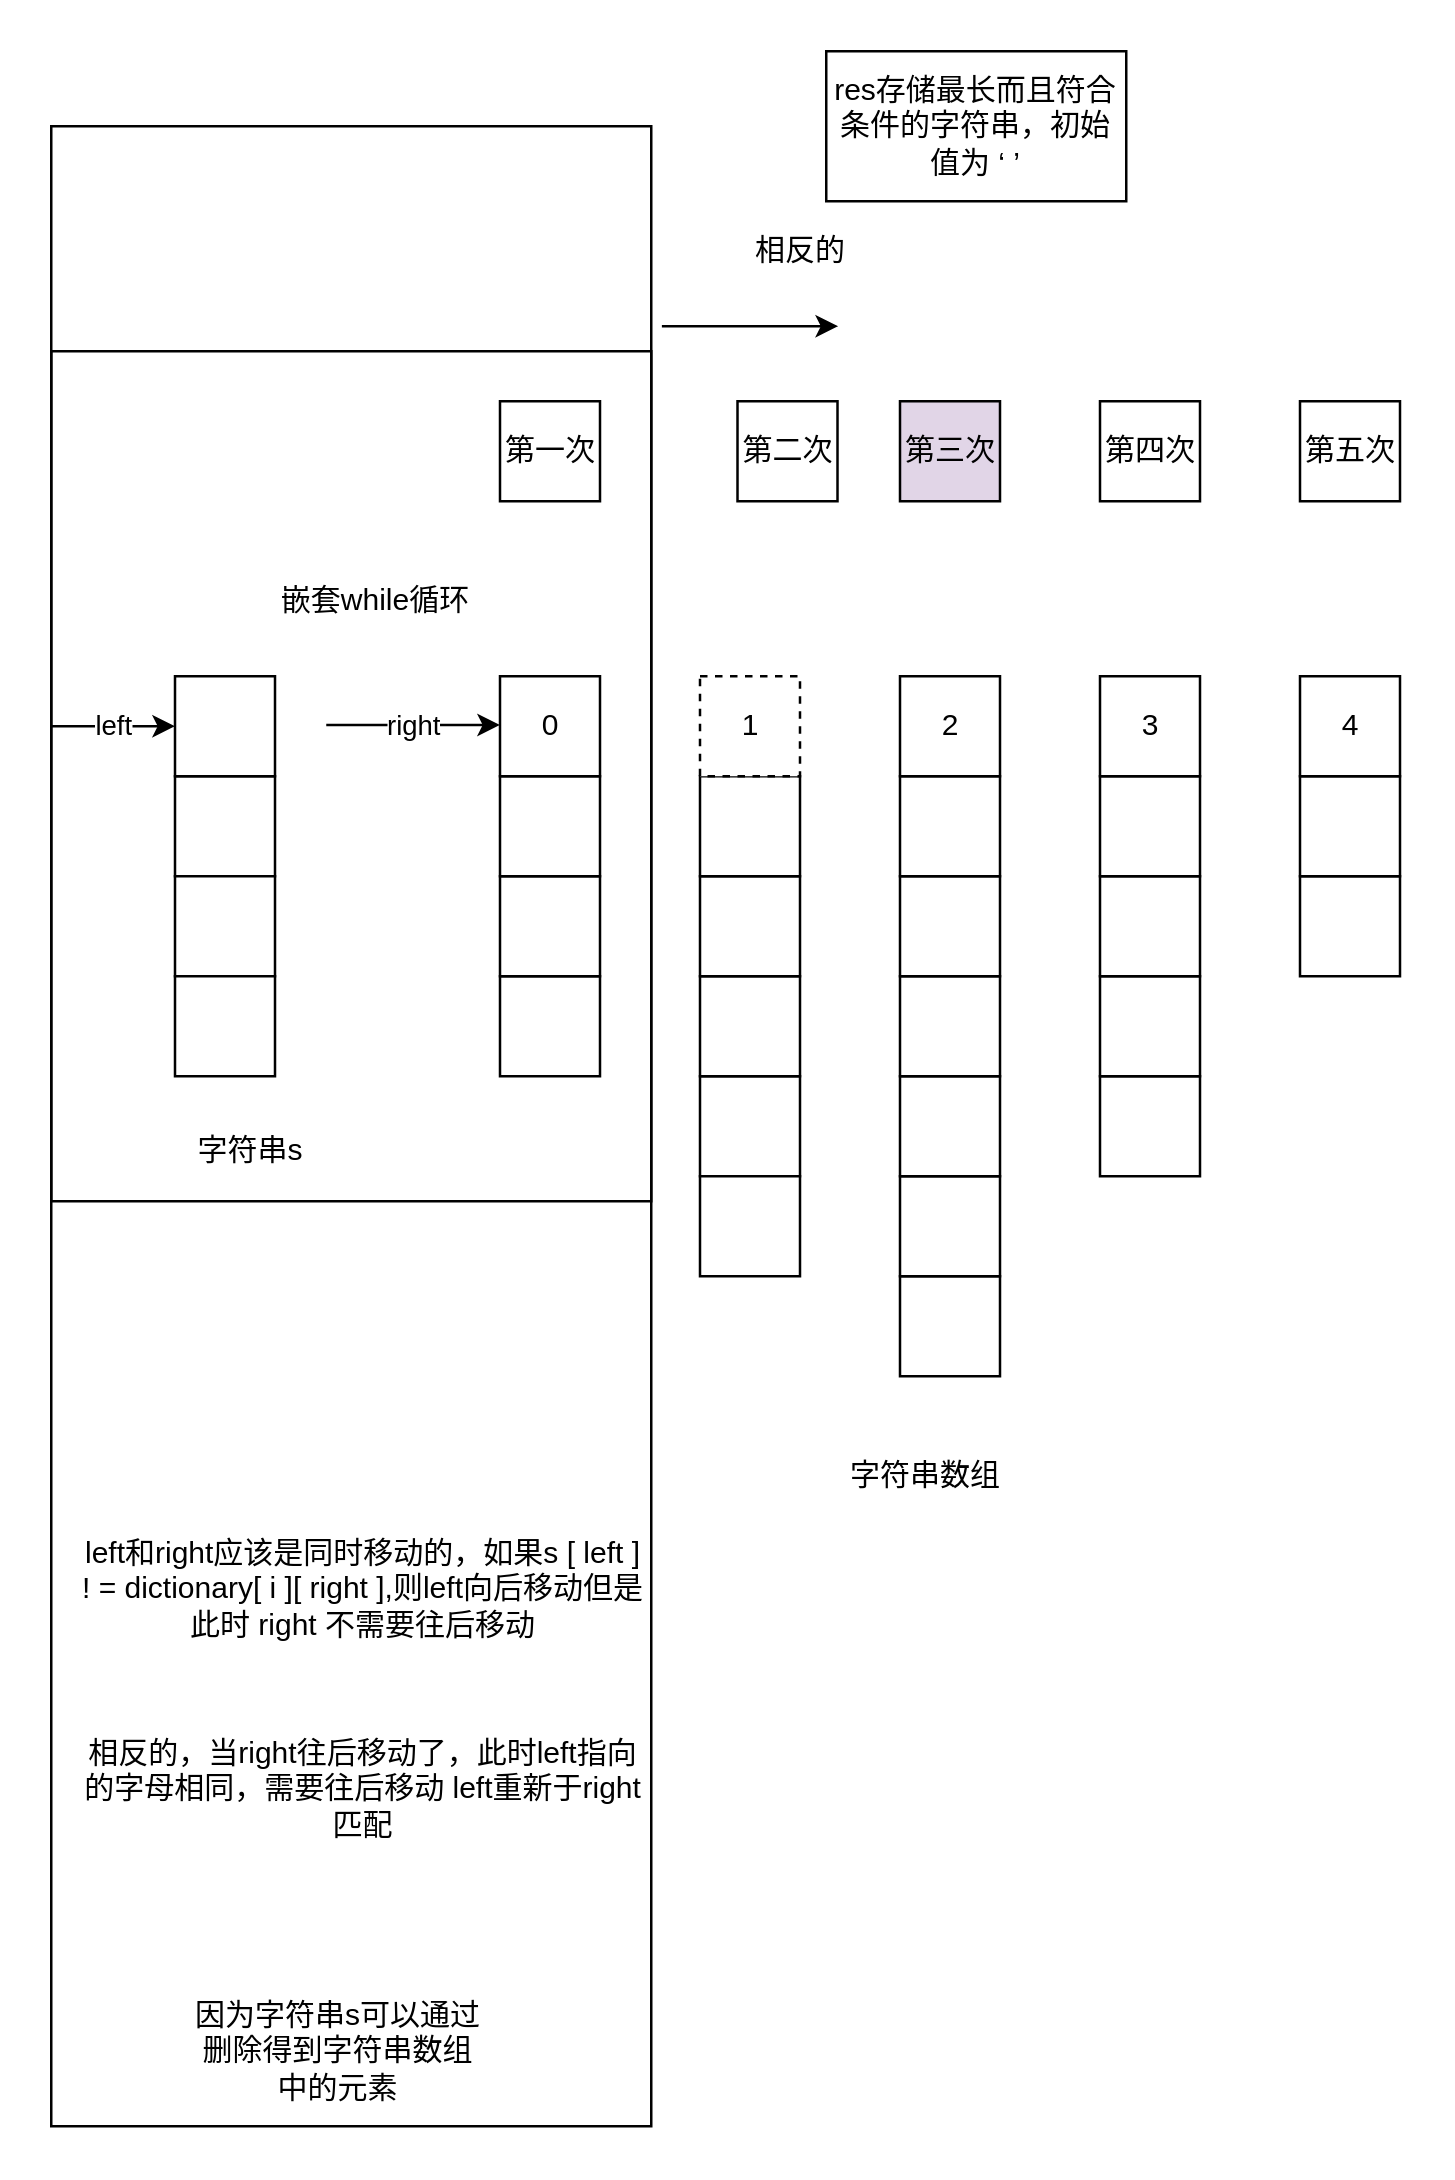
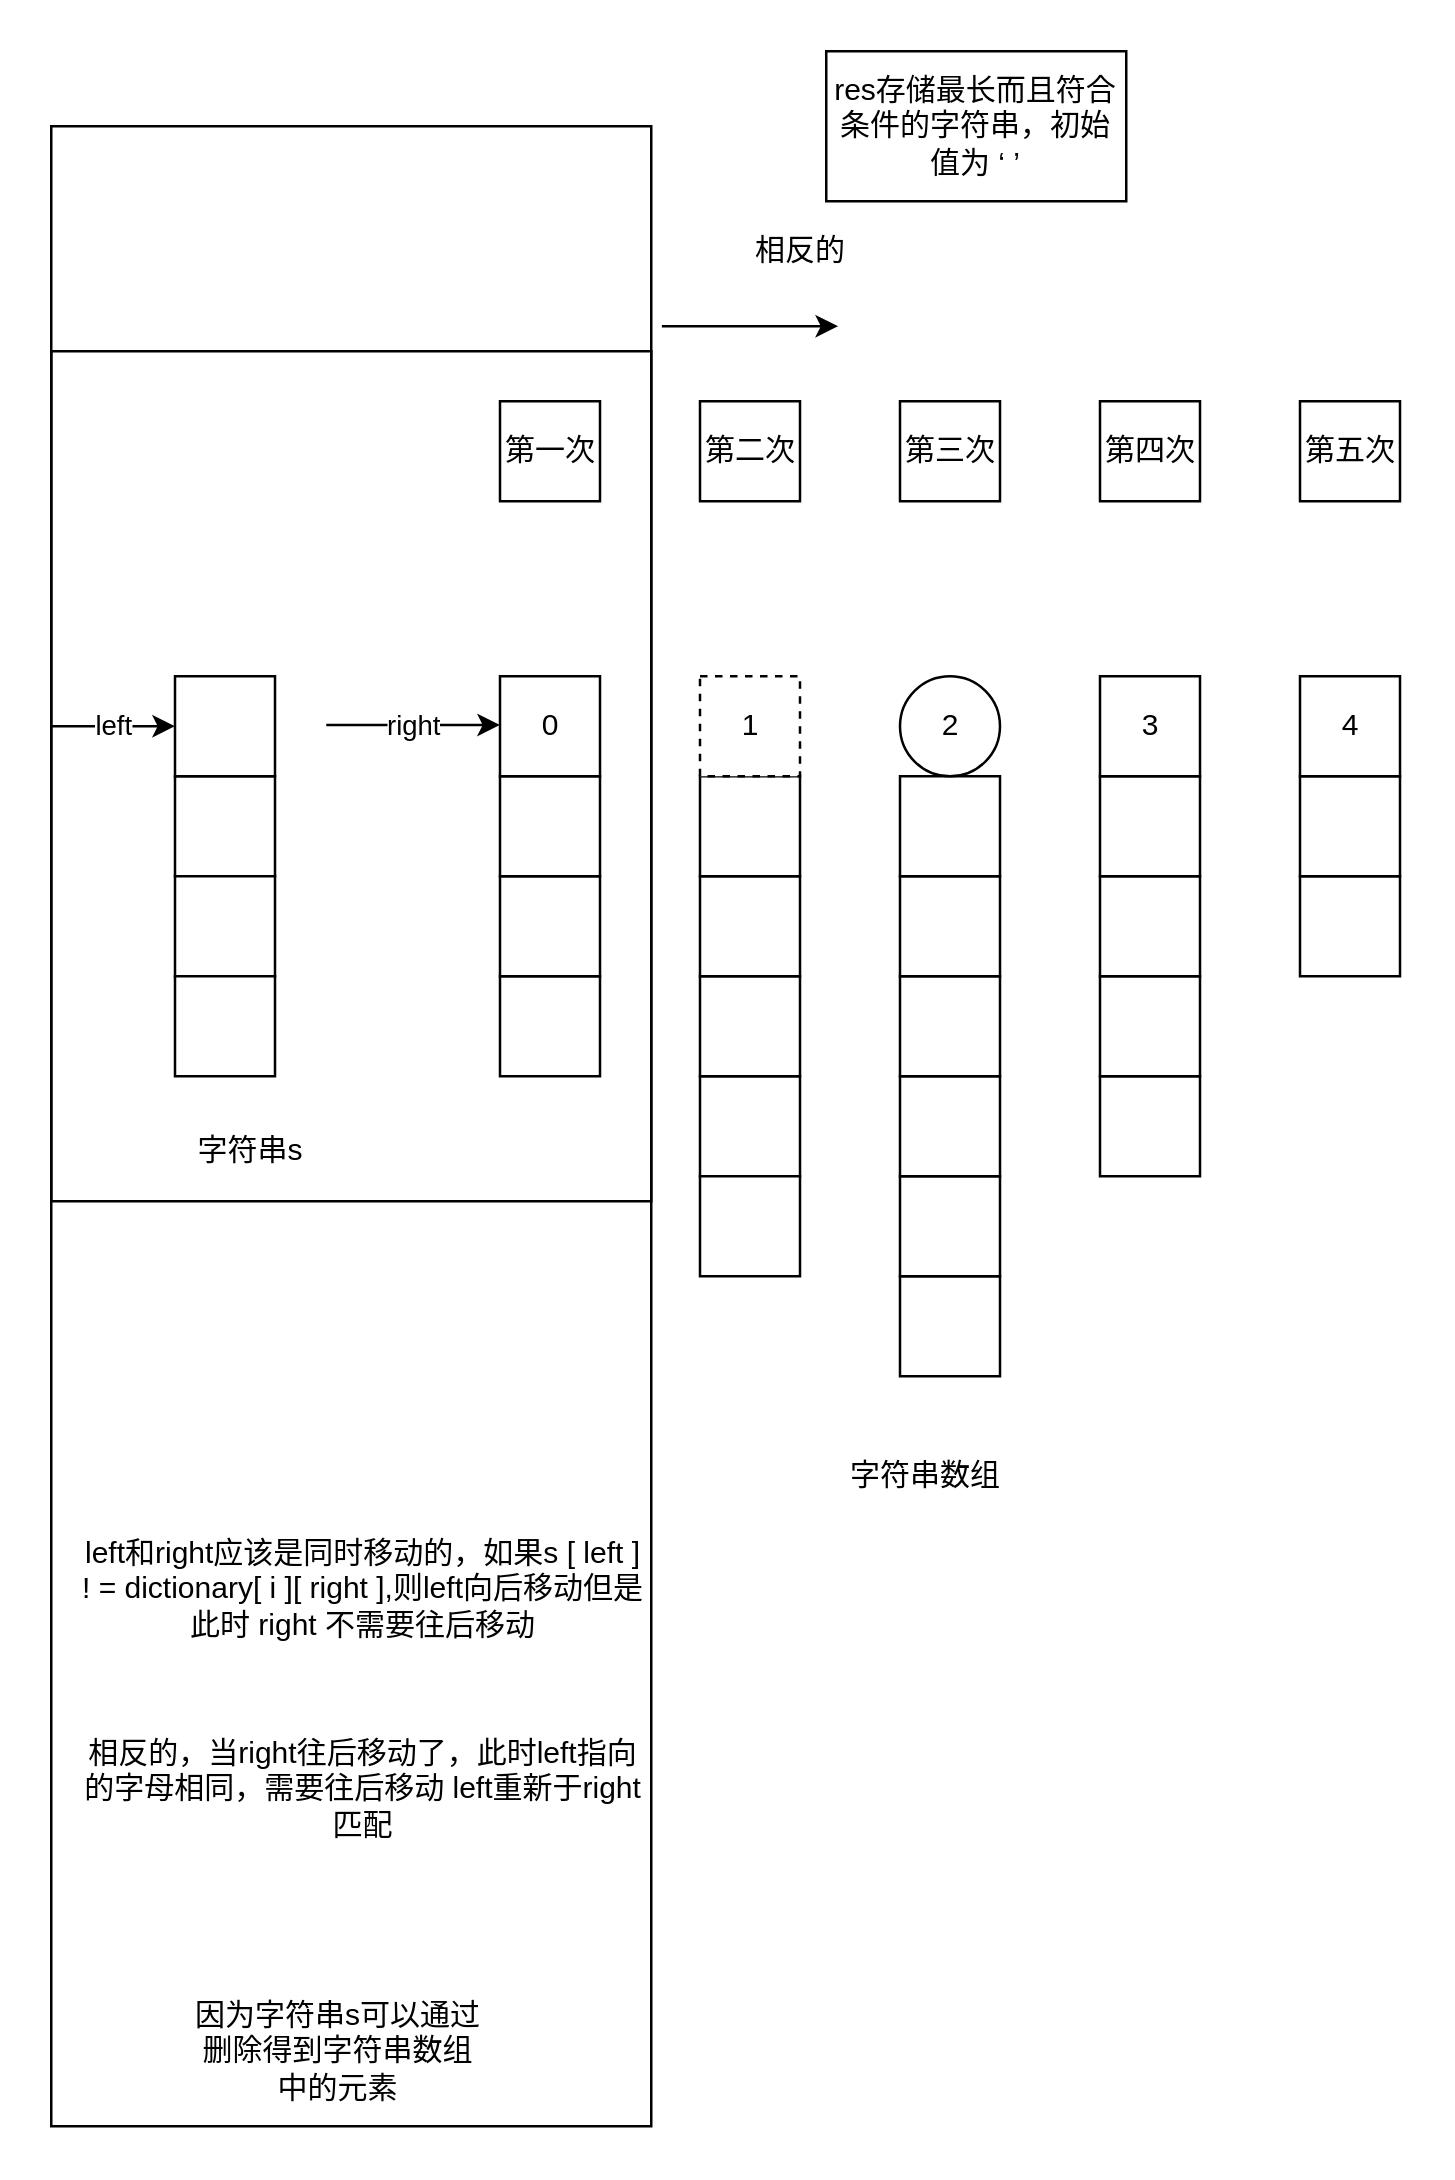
node "第二次": moved (788, 451) -> (750, 451)
node "第三次": fillcolor #e1d5e7 -> #ffffff
node "嵌套while循环": removed
node "2": shape rectangle -> ellipse
